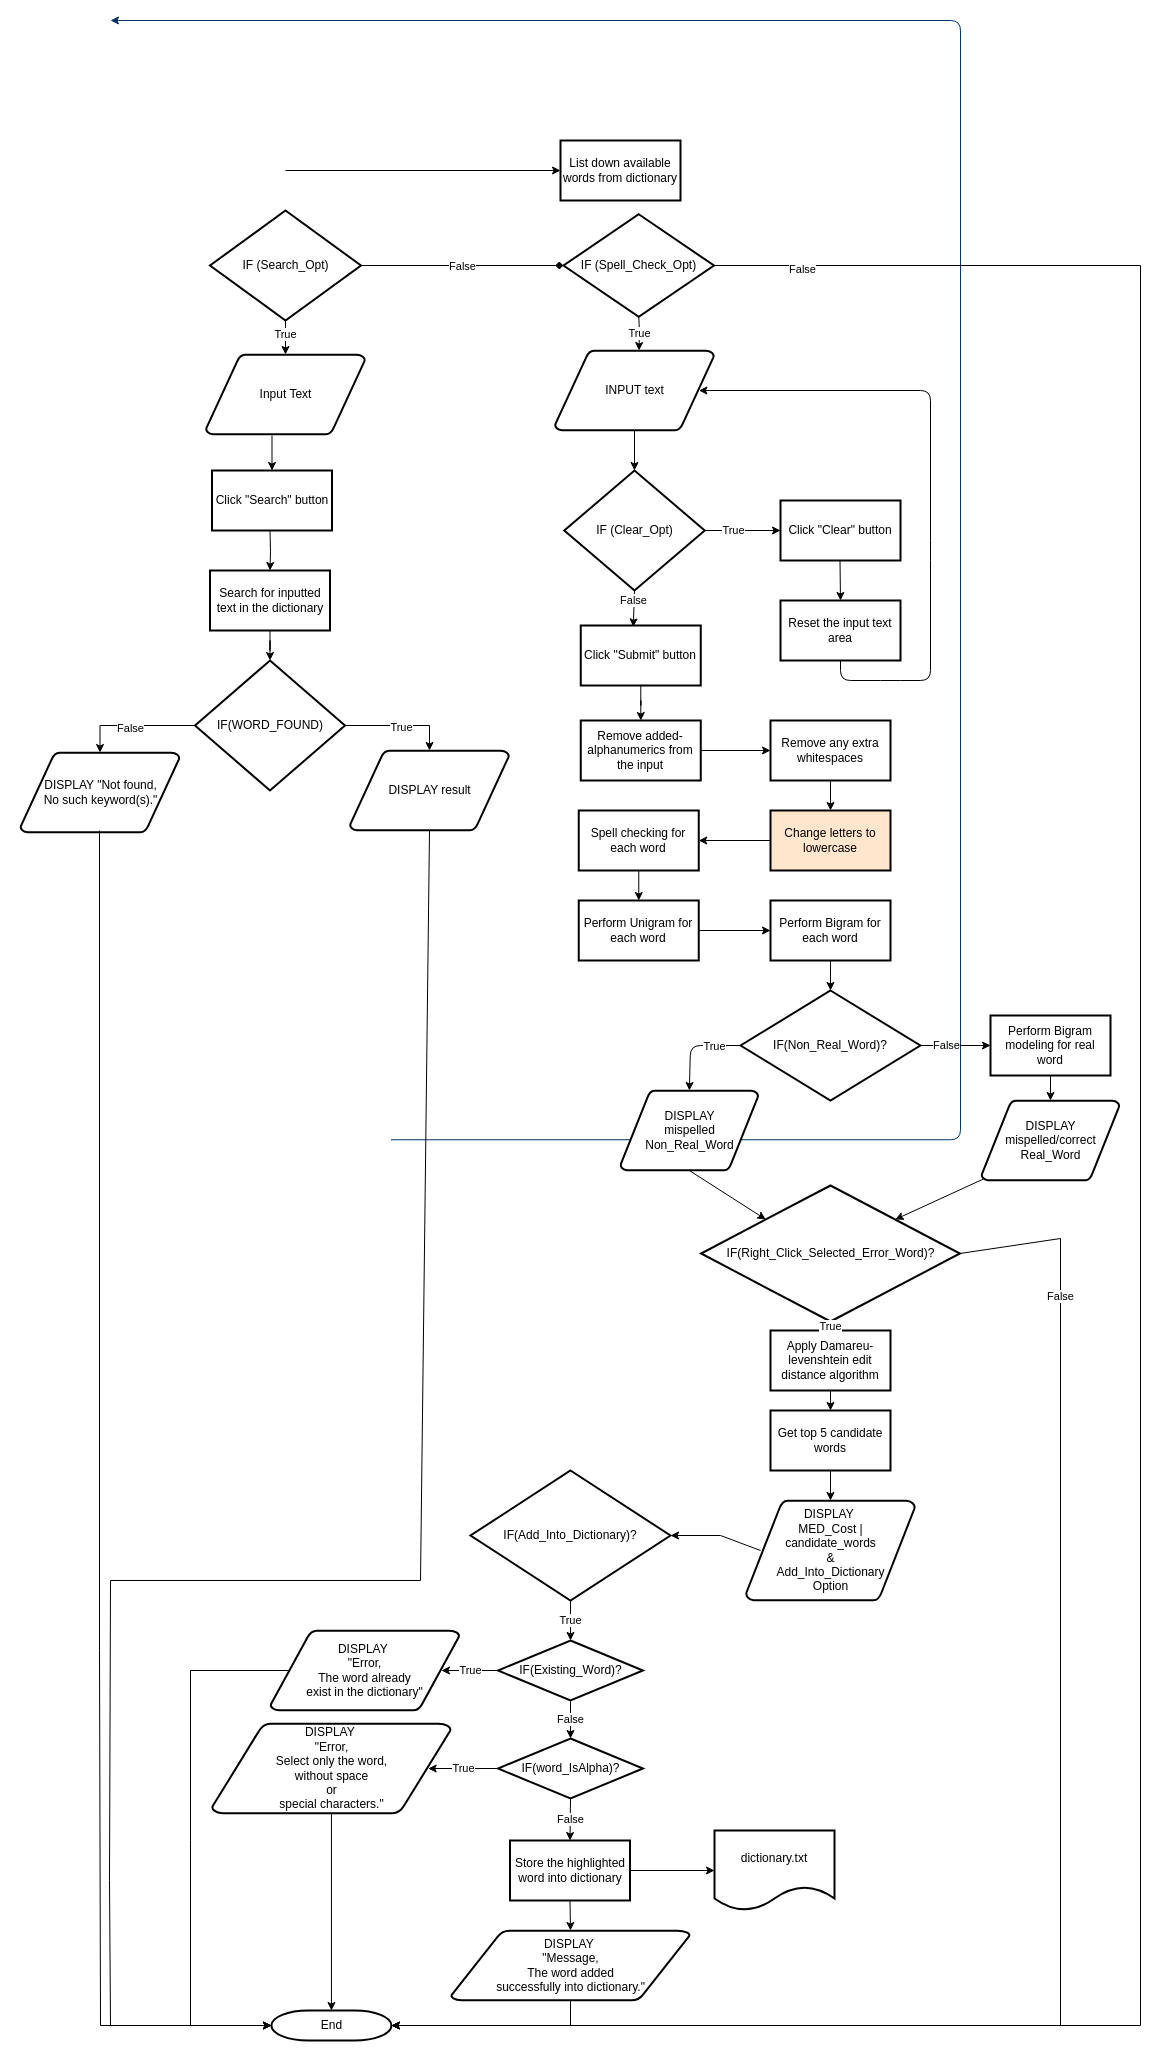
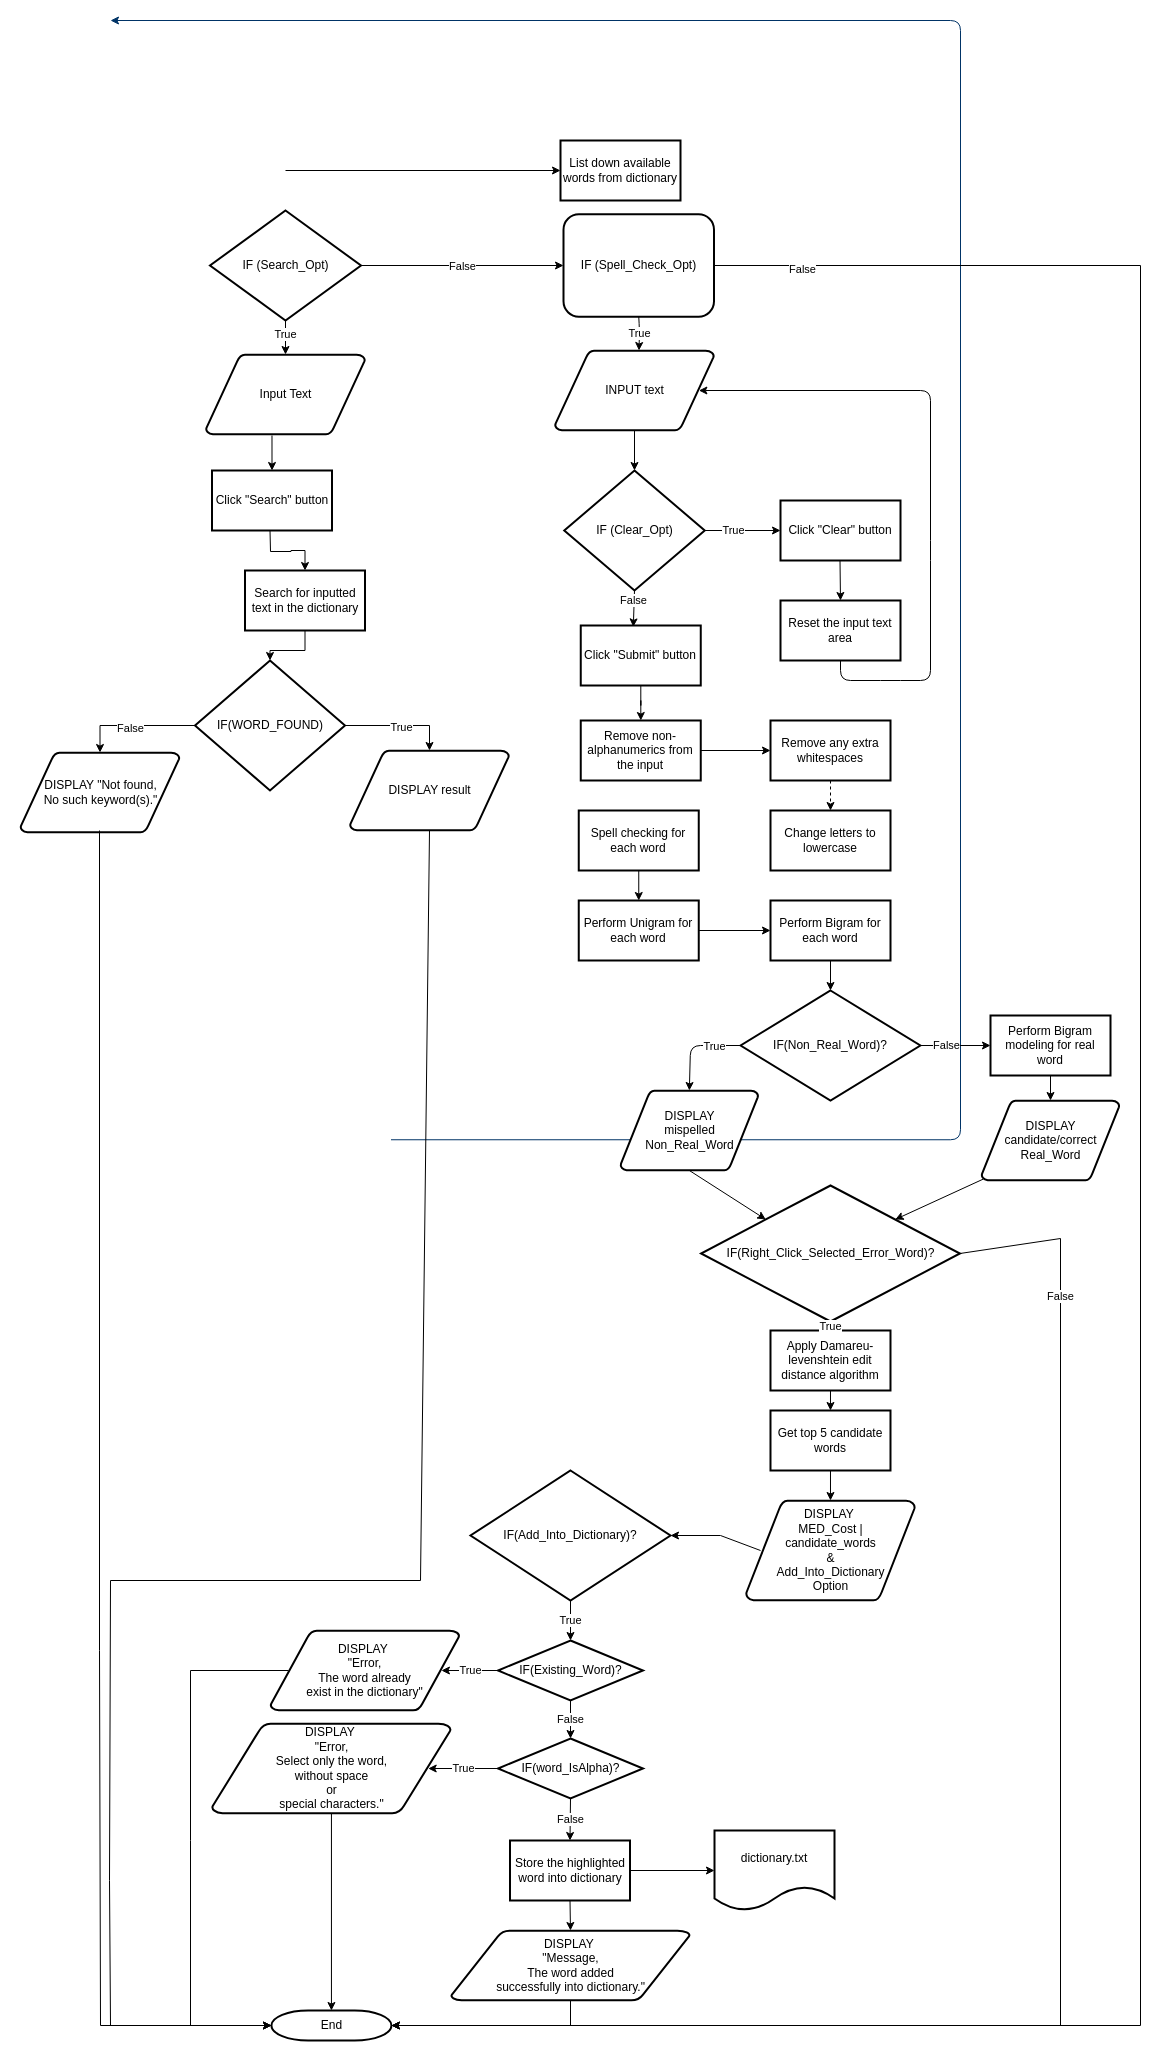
edge "IF (Search_Opt)" -> "IF (Spell_Check_Opt)": arrowhead diamond -> classic
node "IF (Spell_Check_Opt)": shape diamond -> rounded rectangle
node "Search for inputted text in the dictionary": moved (270, 601) -> (305, 601)
node "Remove added-alphanumerics from the input": label "Remove added-alphanumerics from the input" -> "Remove non-alphanumerics from the input"
edge "Remove any extra whitespaces" -> "Change letters to lowercase": style solid -> dashed
edge "Change letters to lowercase" -> "Spell checking for each word": removed
node "Change letters to lowercase": fillcolor #ffe6cc -> #ffffff
node "DISPLAY mispelled/correct Real_Word": label "DISPLAY mispelled/correct Real_Word" -> "DISPLAY candidate/correct Real_Word"
